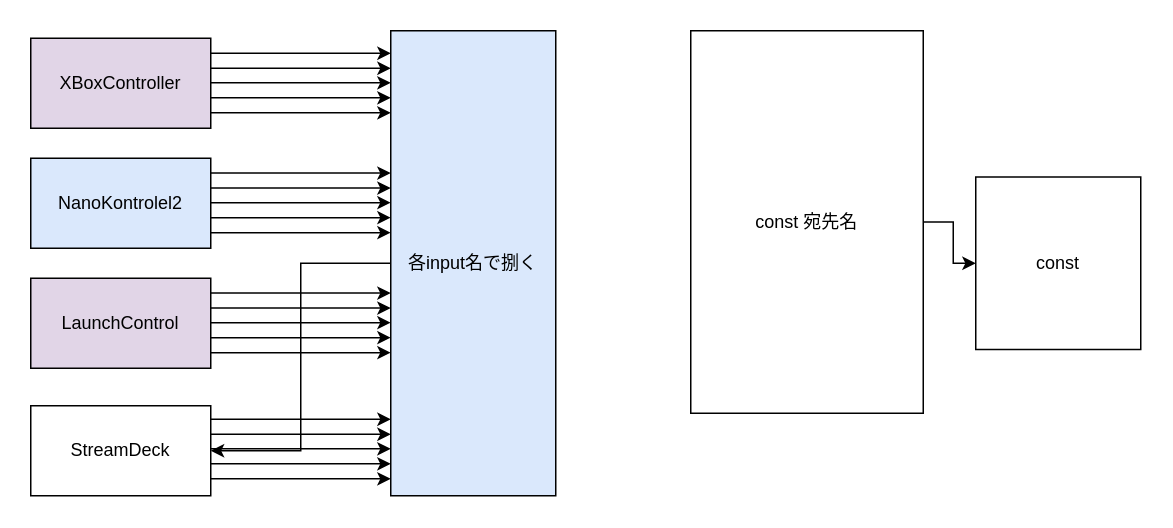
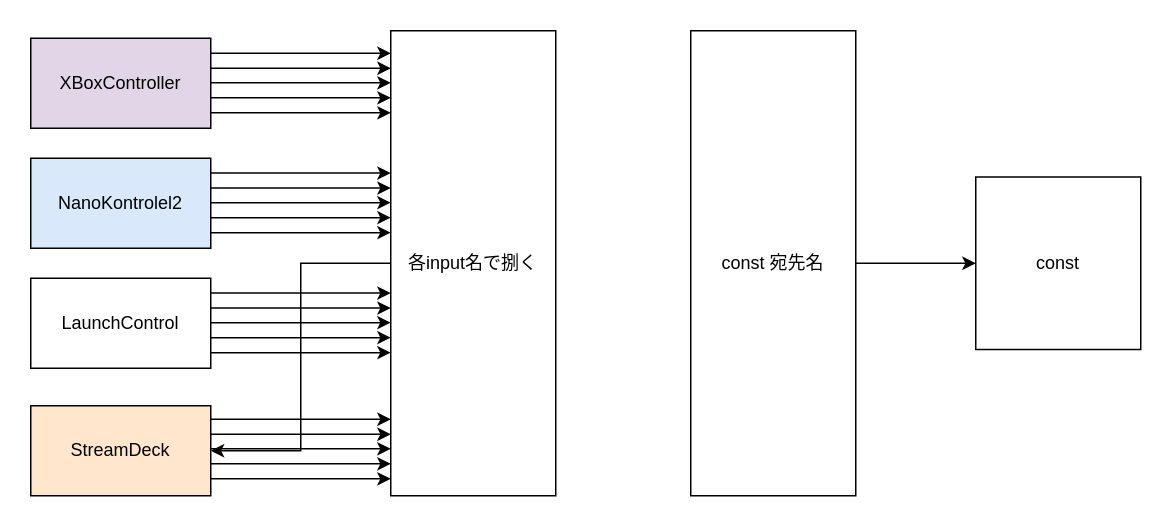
node "const 宛先名": size 233x383 -> 165x465
node "各input名で捌く": fillcolor #dae8fc -> #ffffff
node "LaunchControl": fillcolor #e1d5e7 -> #ffffff
node "StreamDeck": fillcolor #ffffff -> #ffe6cc
